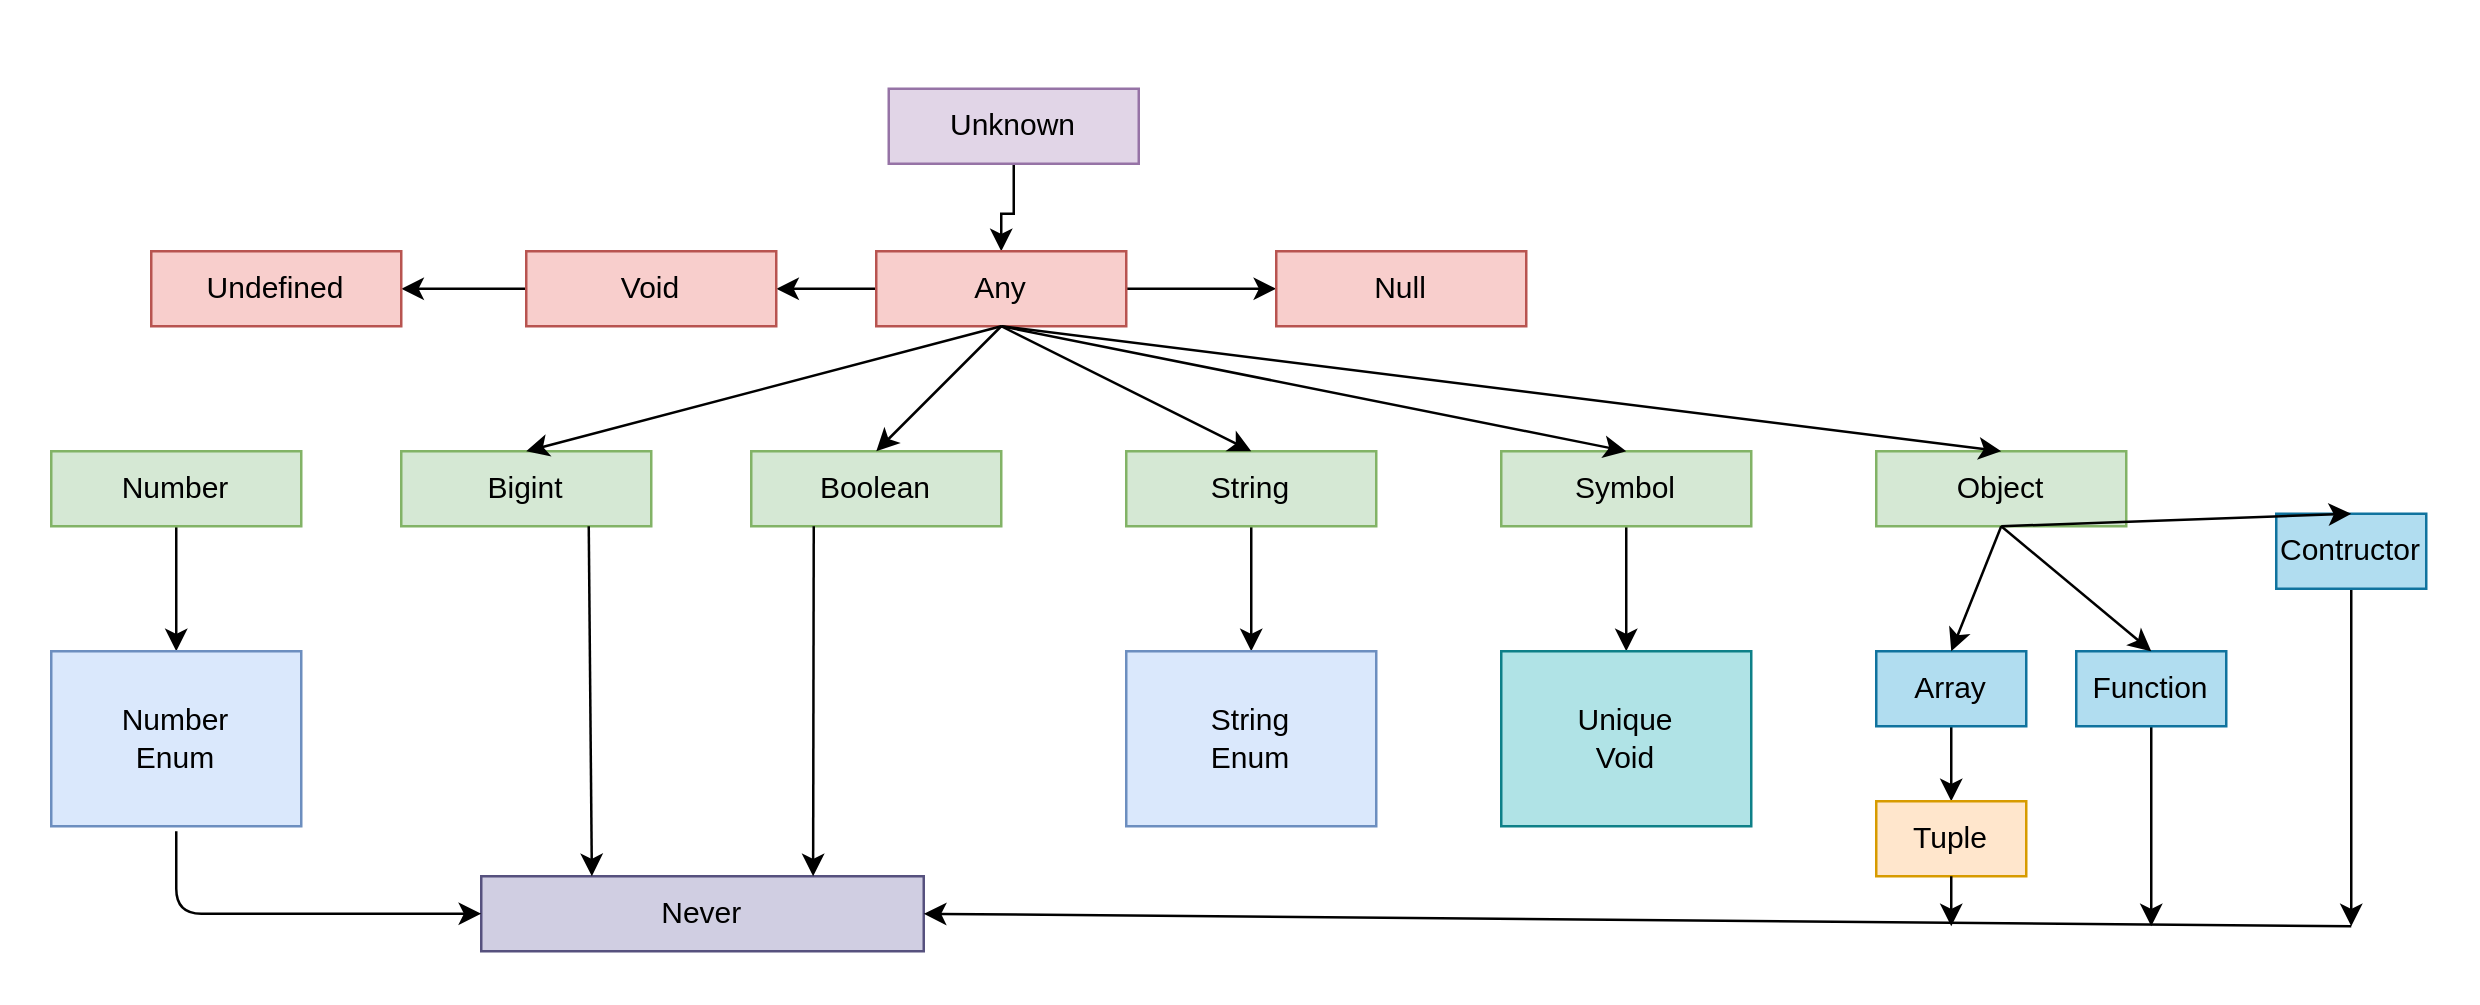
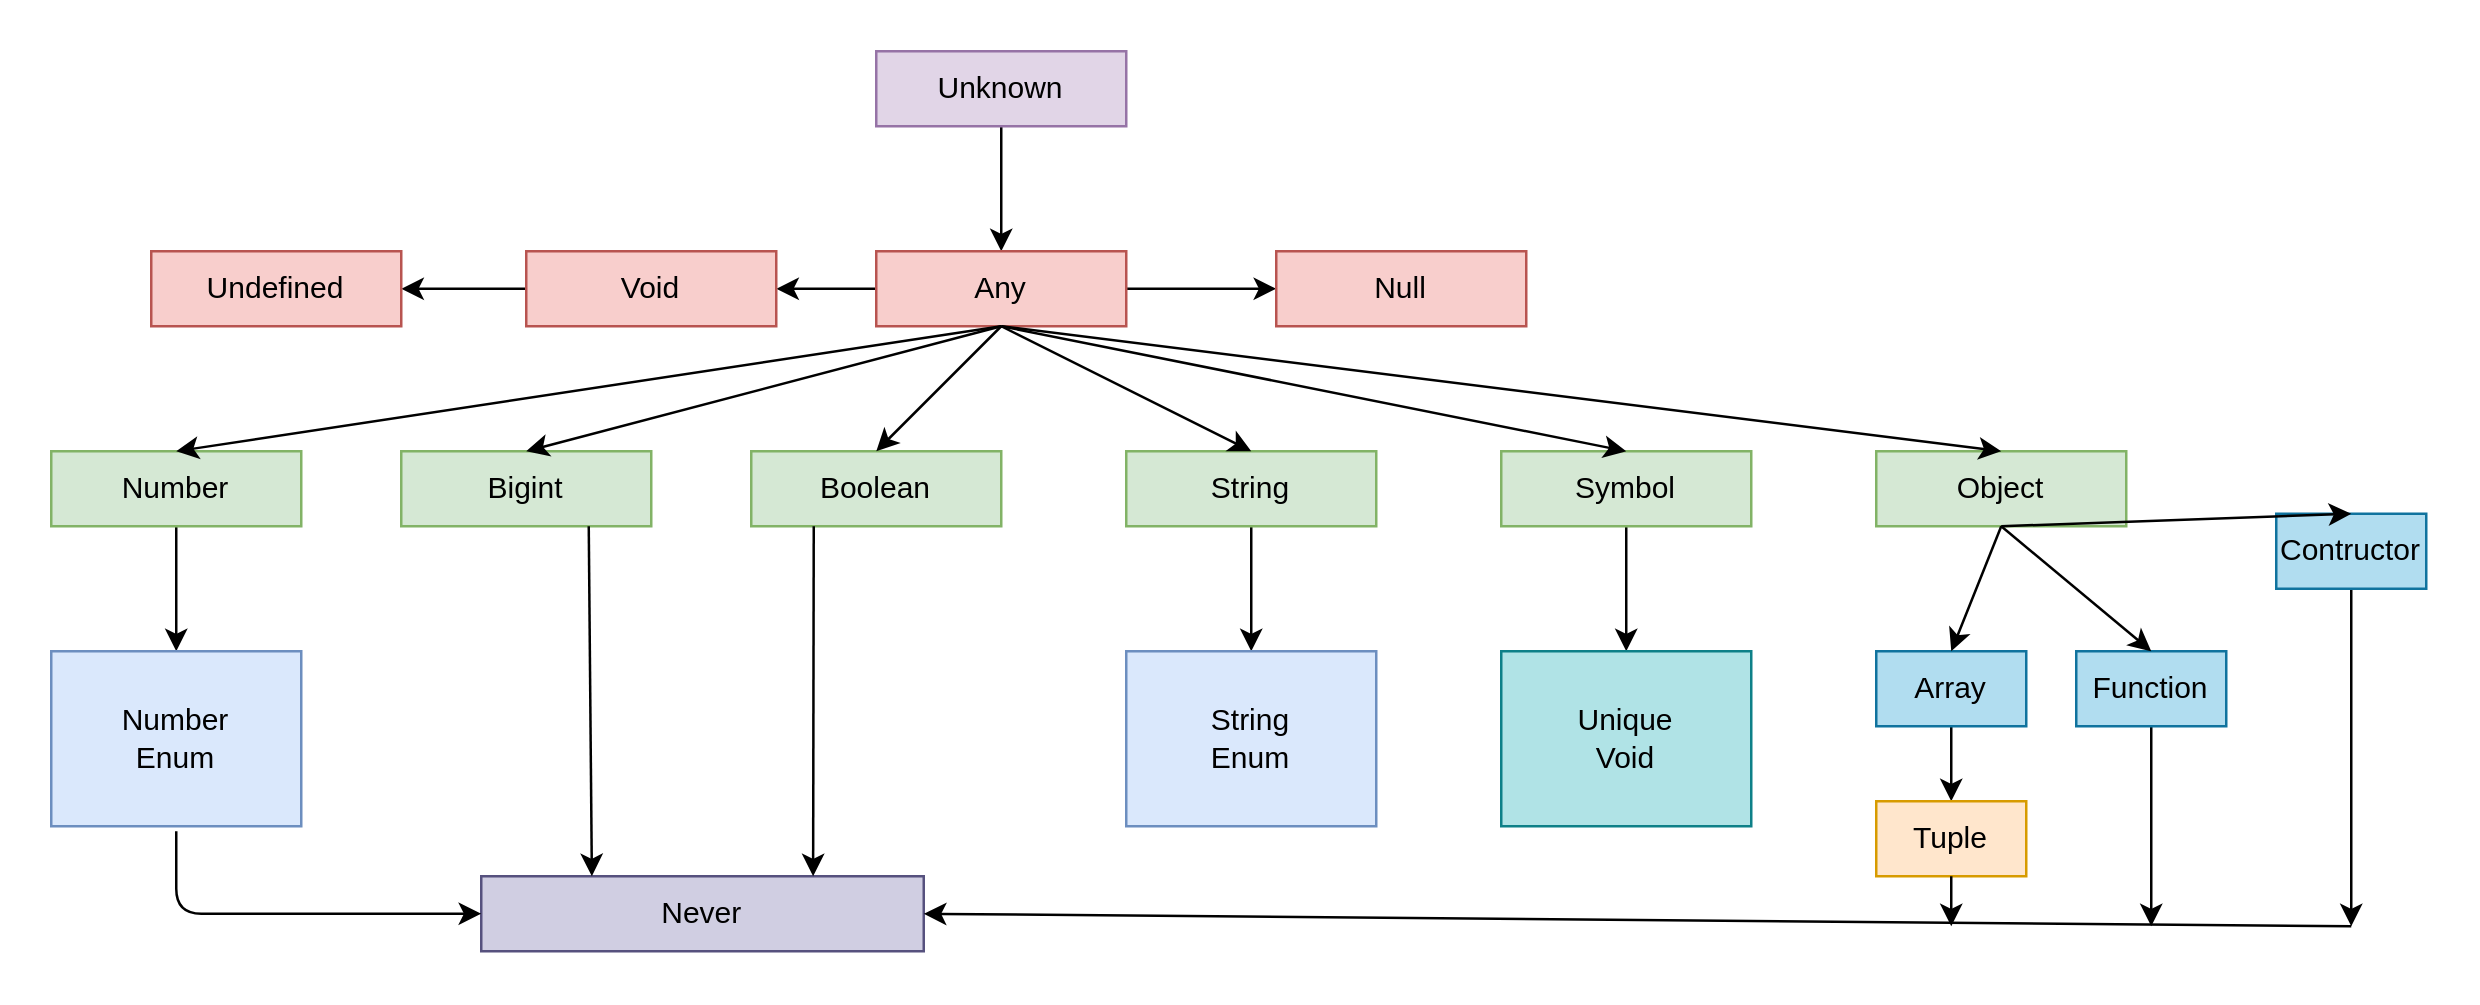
node "Unknown": moved (1014, 126) -> (1001, 89)
edge "Any" -> "Number": added
